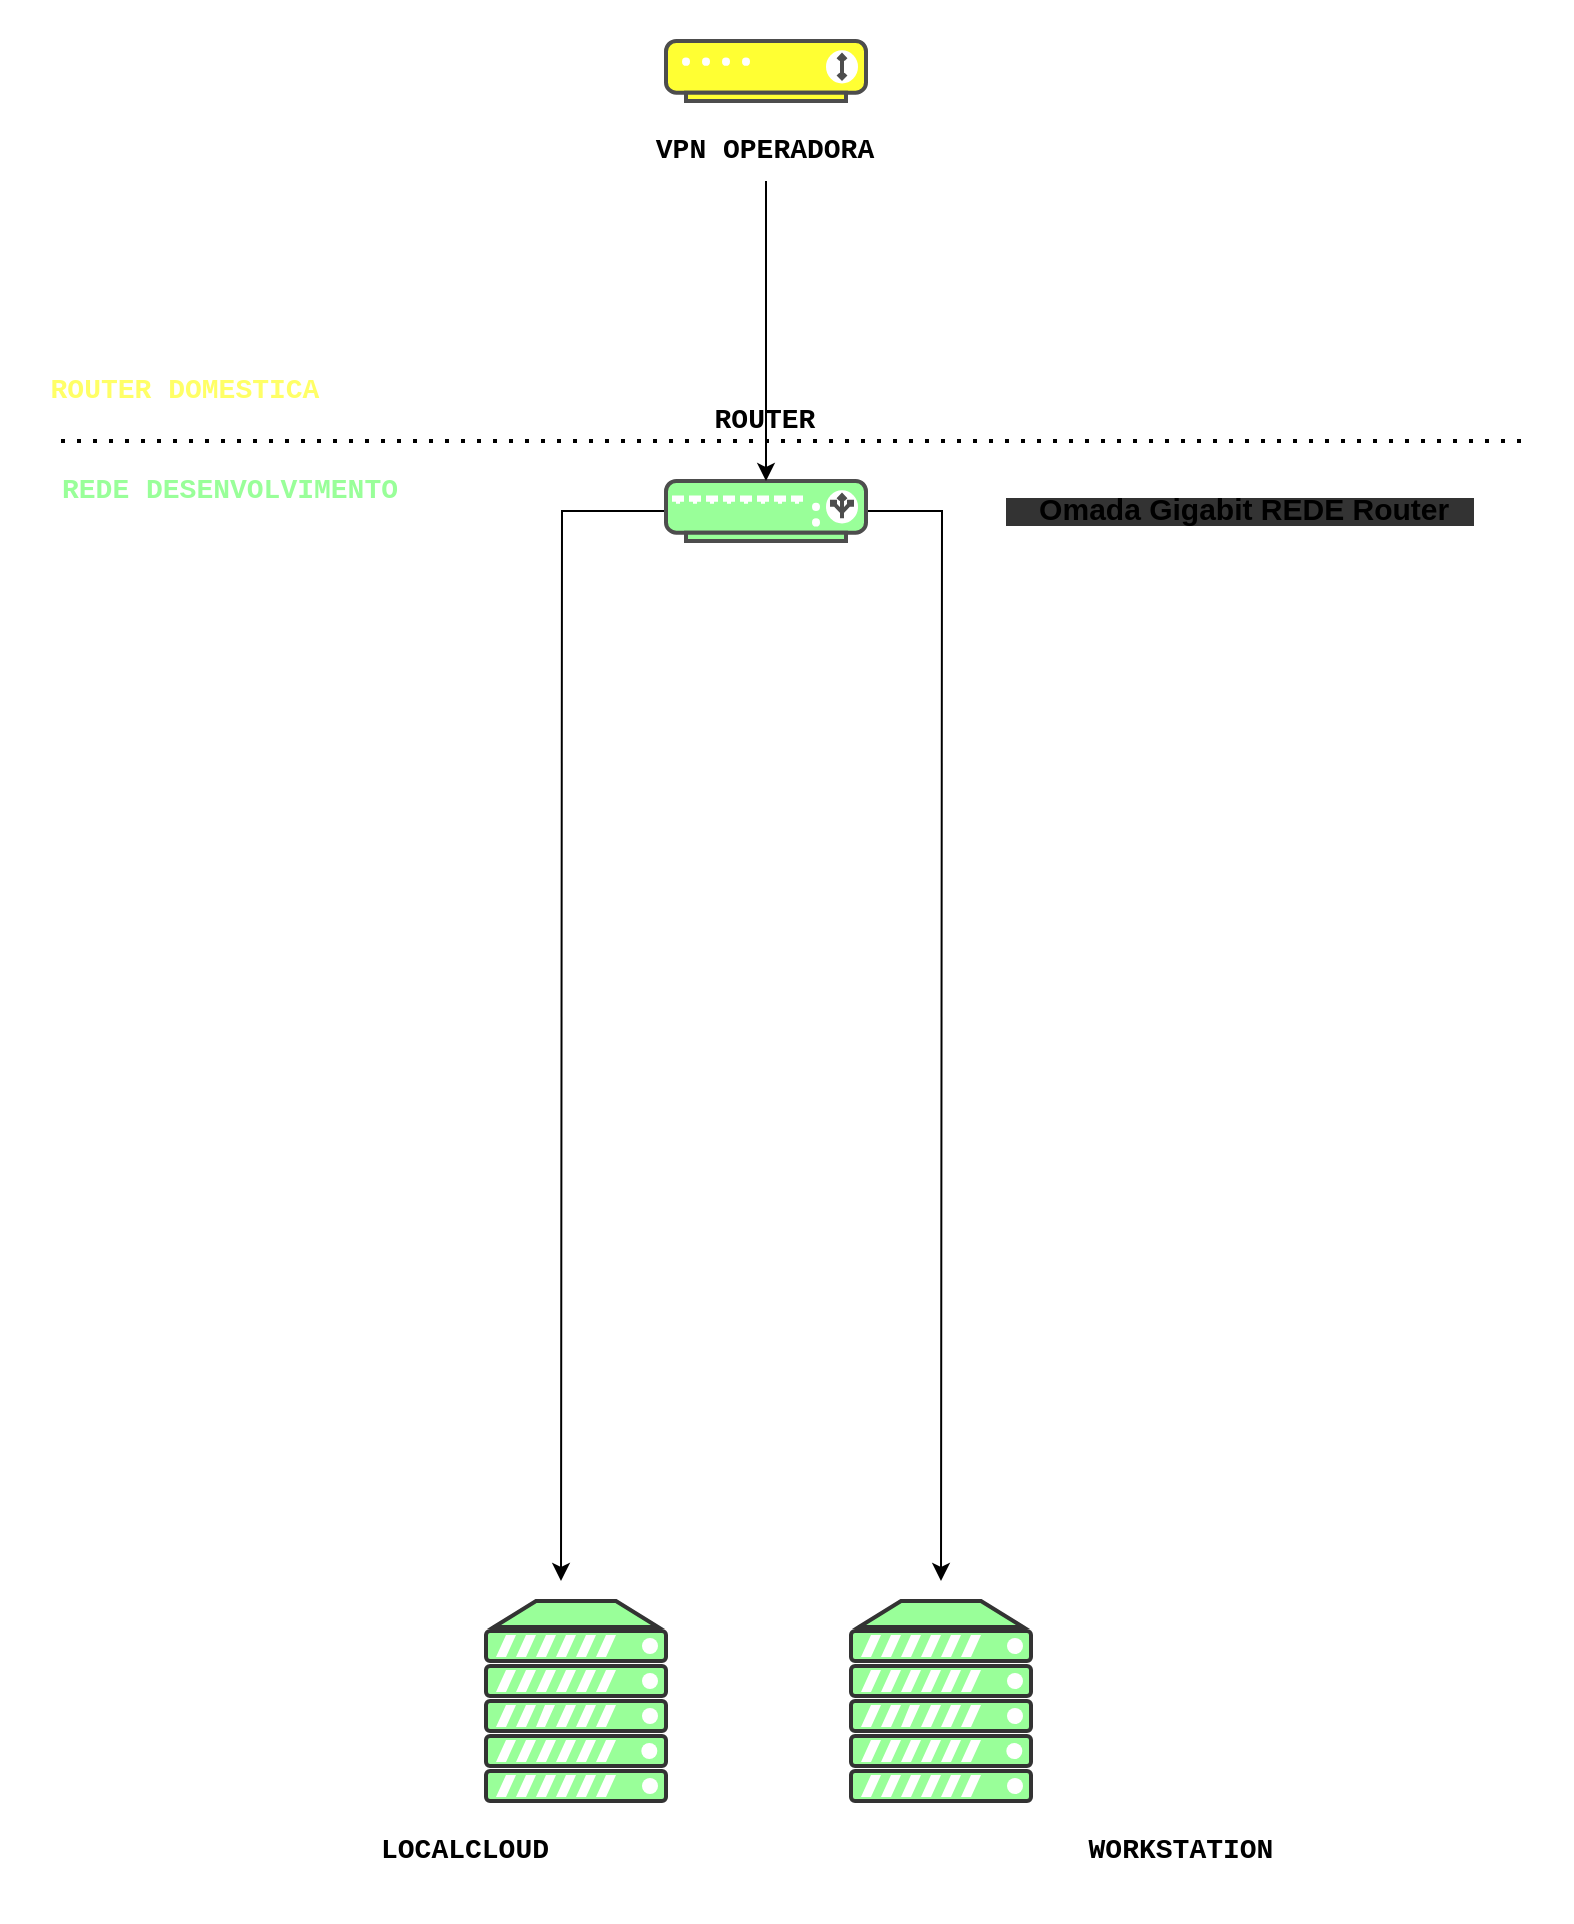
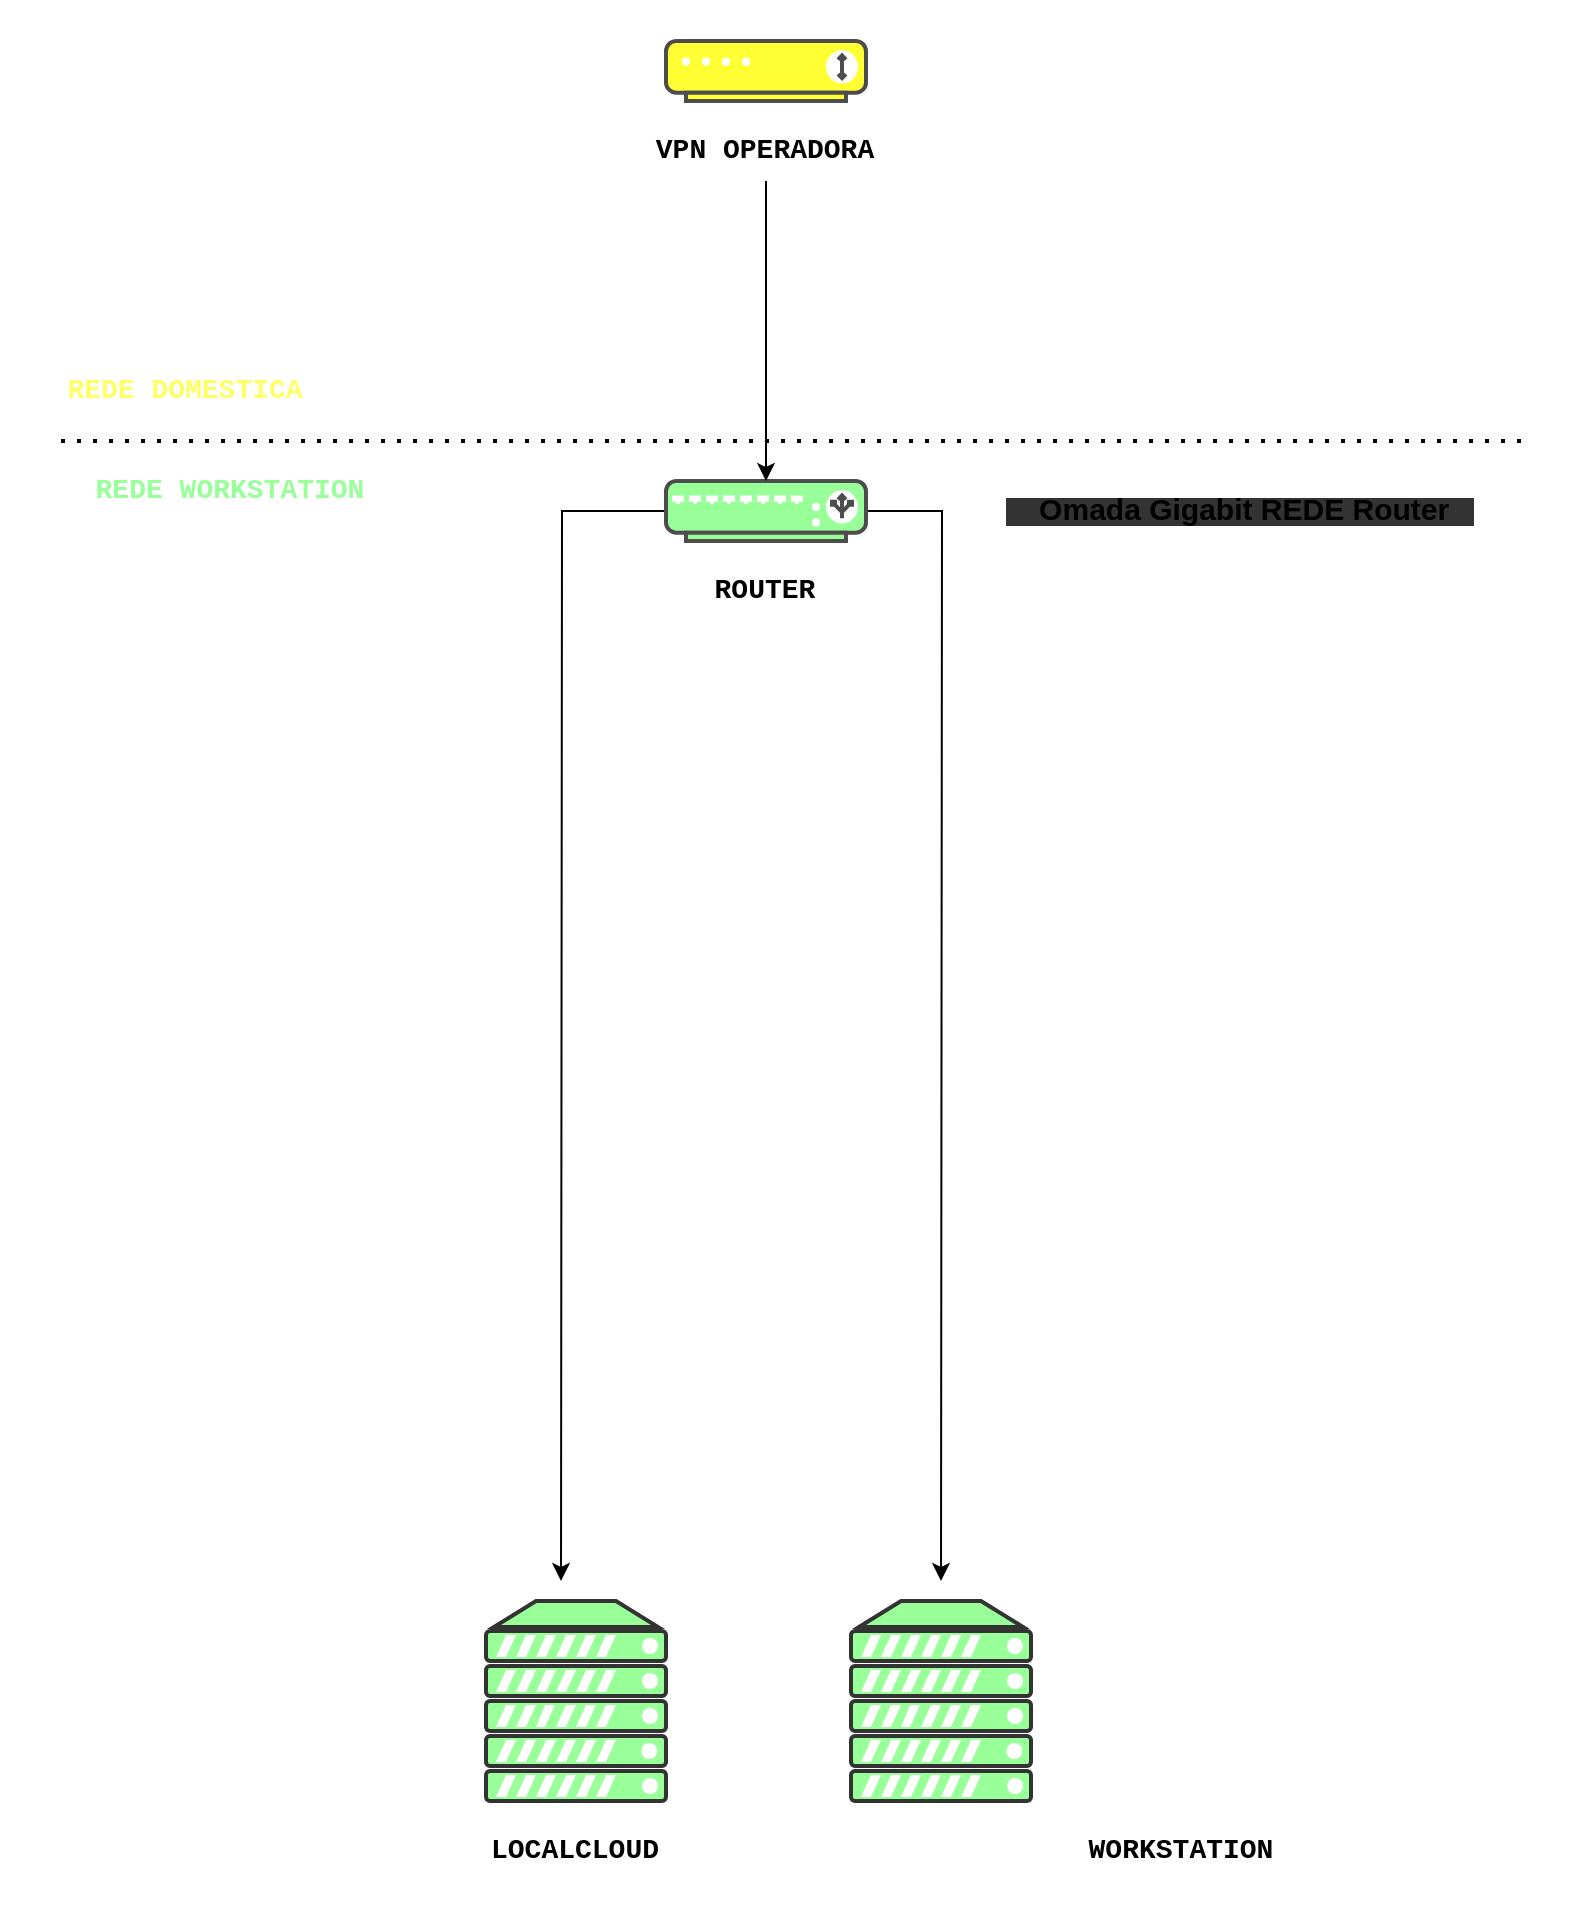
node "ROUTER DOMESTICA": label "ROUTER DOMESTICA" -> "REDE DOMESTICA"
node "ROUTER": moved (766, 421) -> (766, 591)
node "REDE DESENVOLVIMENTO": label "REDE DESENVOLVIMENTO" -> "REDE WORKSTATION"
node "LOCALCLOUD": moved (466, 1851) -> (576, 1851)
